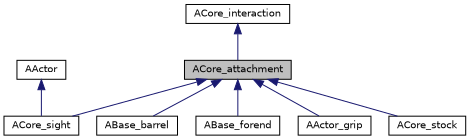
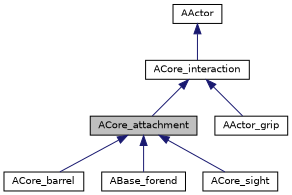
edge "AActor_grip" -> "ACore_attachment": now "AActor_grip" -> "ACore_interaction"
edge "ACore_sight" -> "AActor": now "ACore_interaction" -> "AActor"
node "ABase_barrel": label "ABase_barrel" -> "ACore_barrel"
node "ACore_stock": removed
